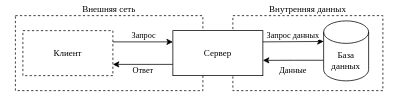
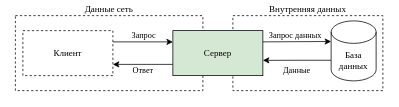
node "Внешняя сеть": label "Внешняя сеть" -> "Данные сеть"
node "База данных": moved (346, 51) -> (354, 51)
node "Сервер": fillcolor #ffffff -> #d5e8d4
